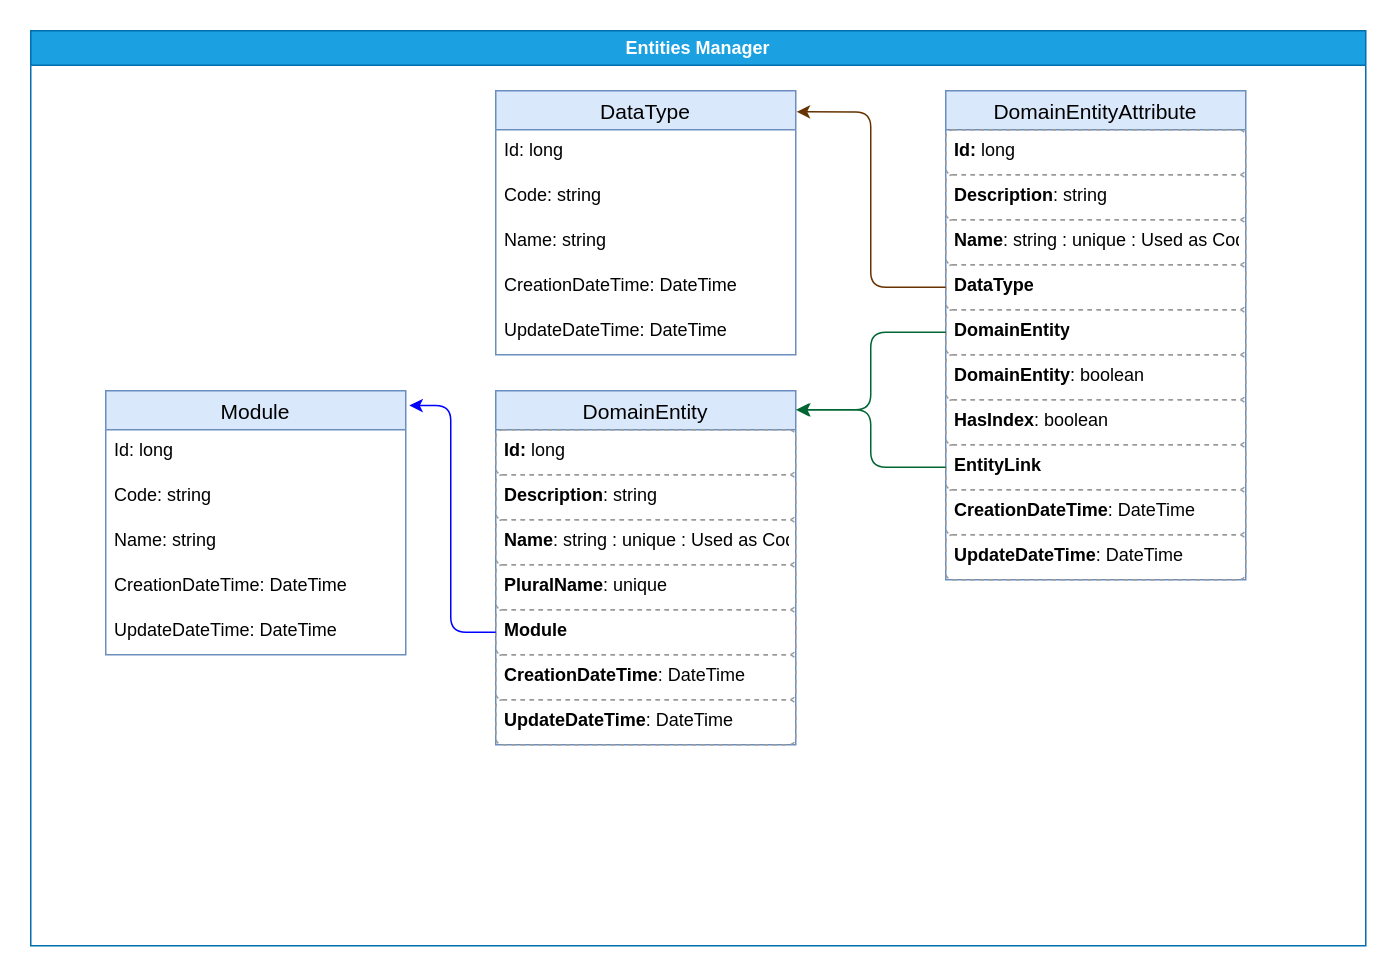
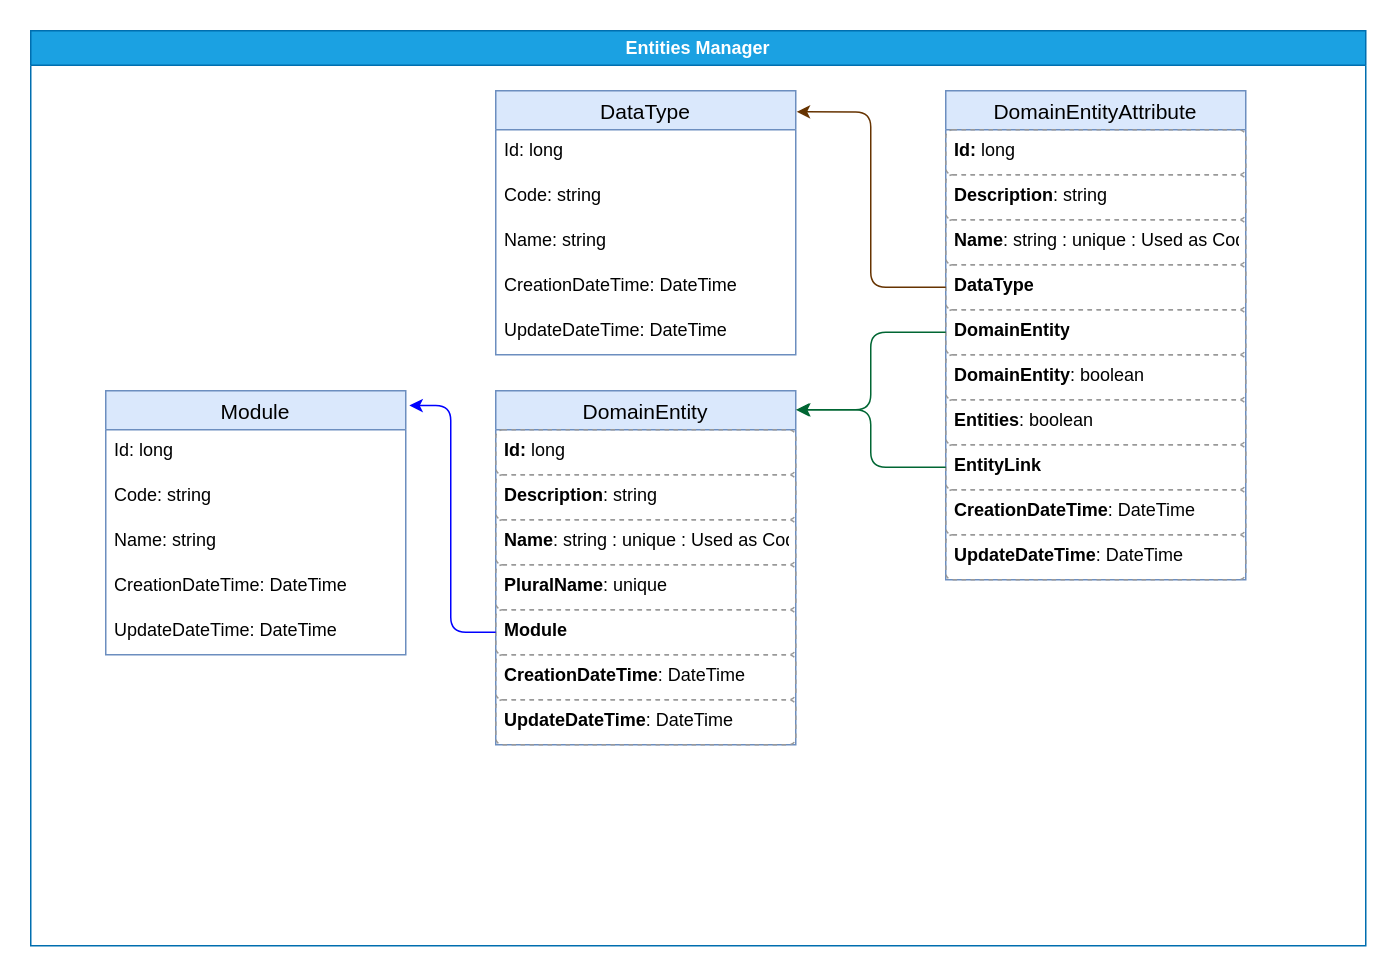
node "HasIndex: boolean": label "HasIndex: boolean" -> "Entities: boolean"
